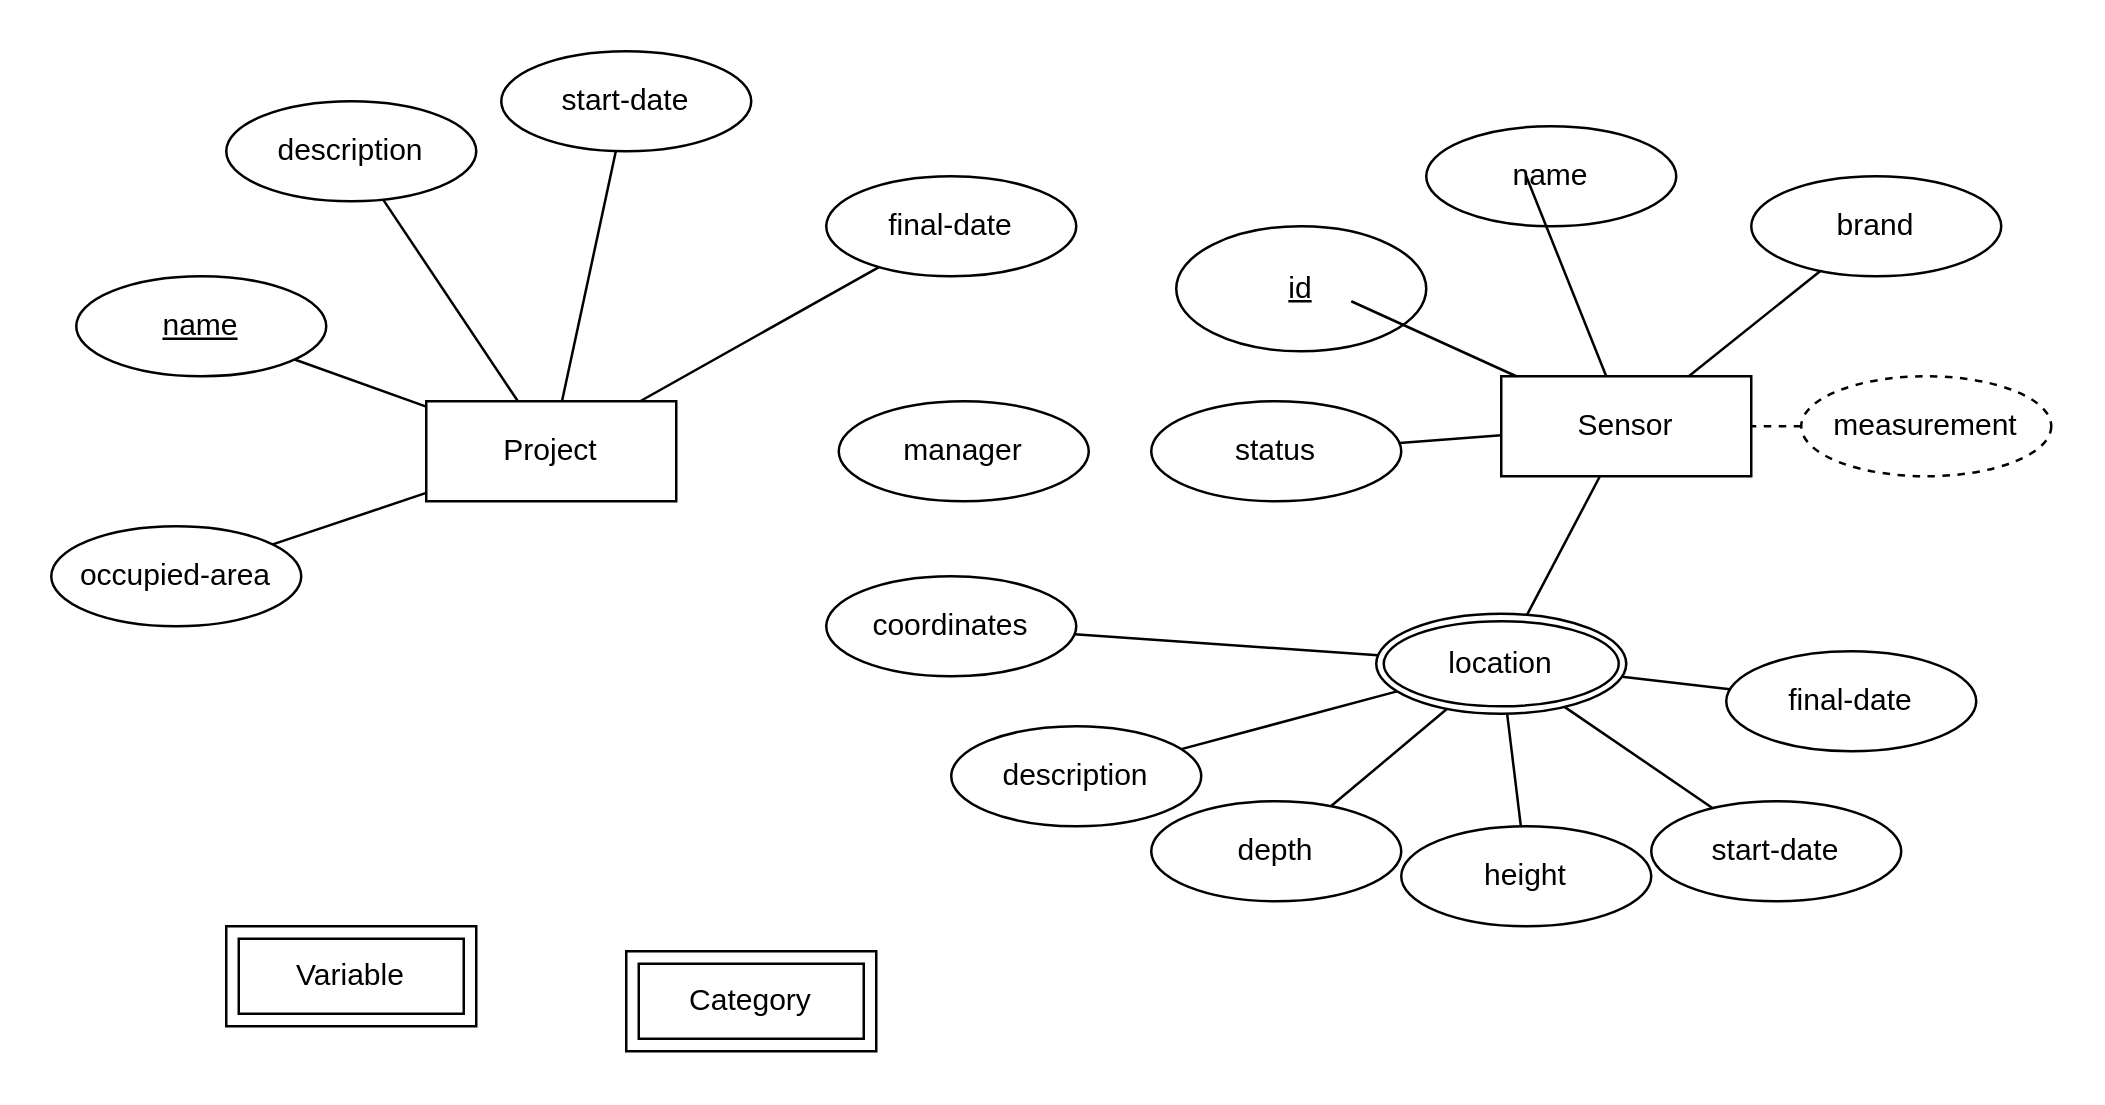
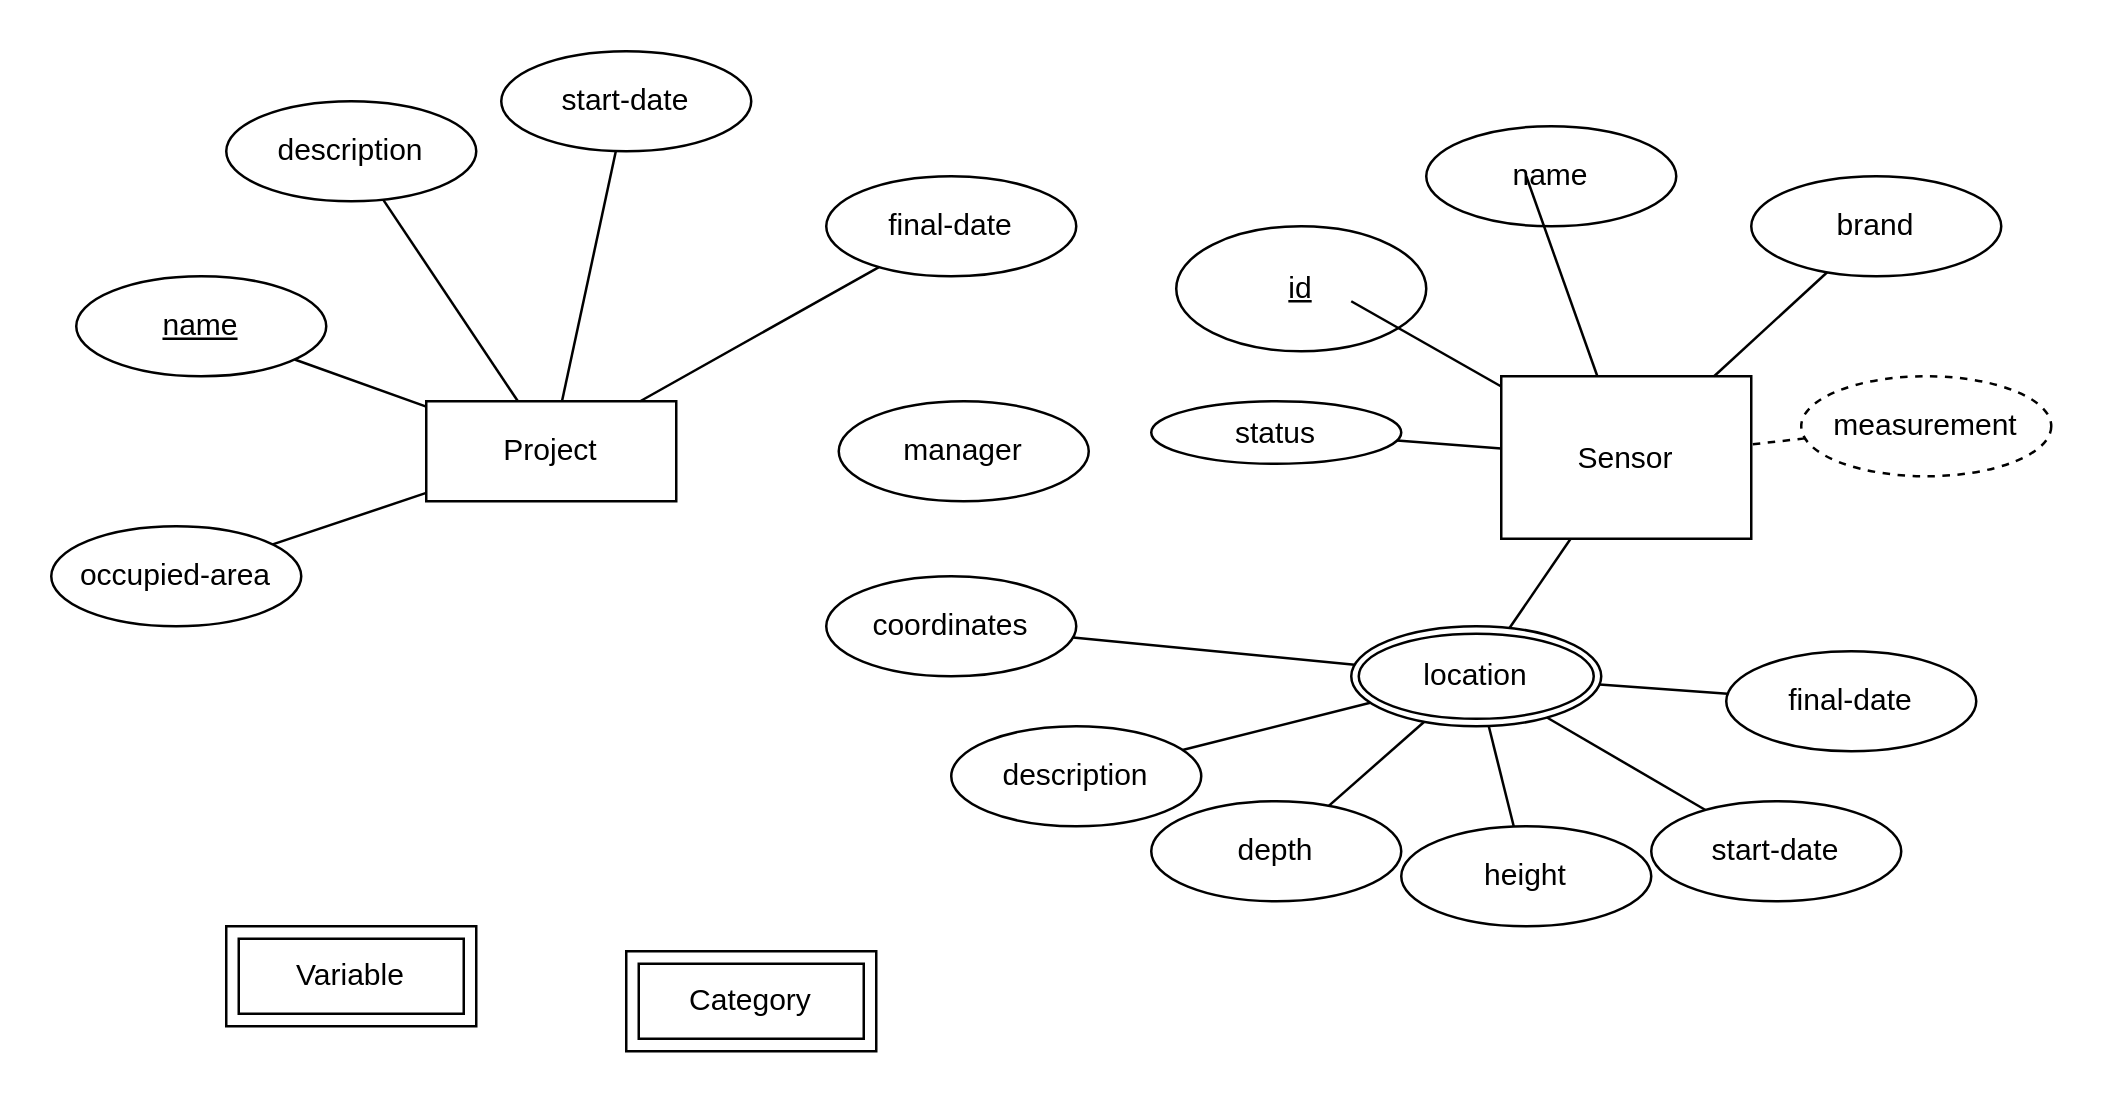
node "Sensor": size 250x100 -> 250x163
node "status": size 250x100 -> 250x63
node "location": moved (1501, 664) -> (1476, 676)
